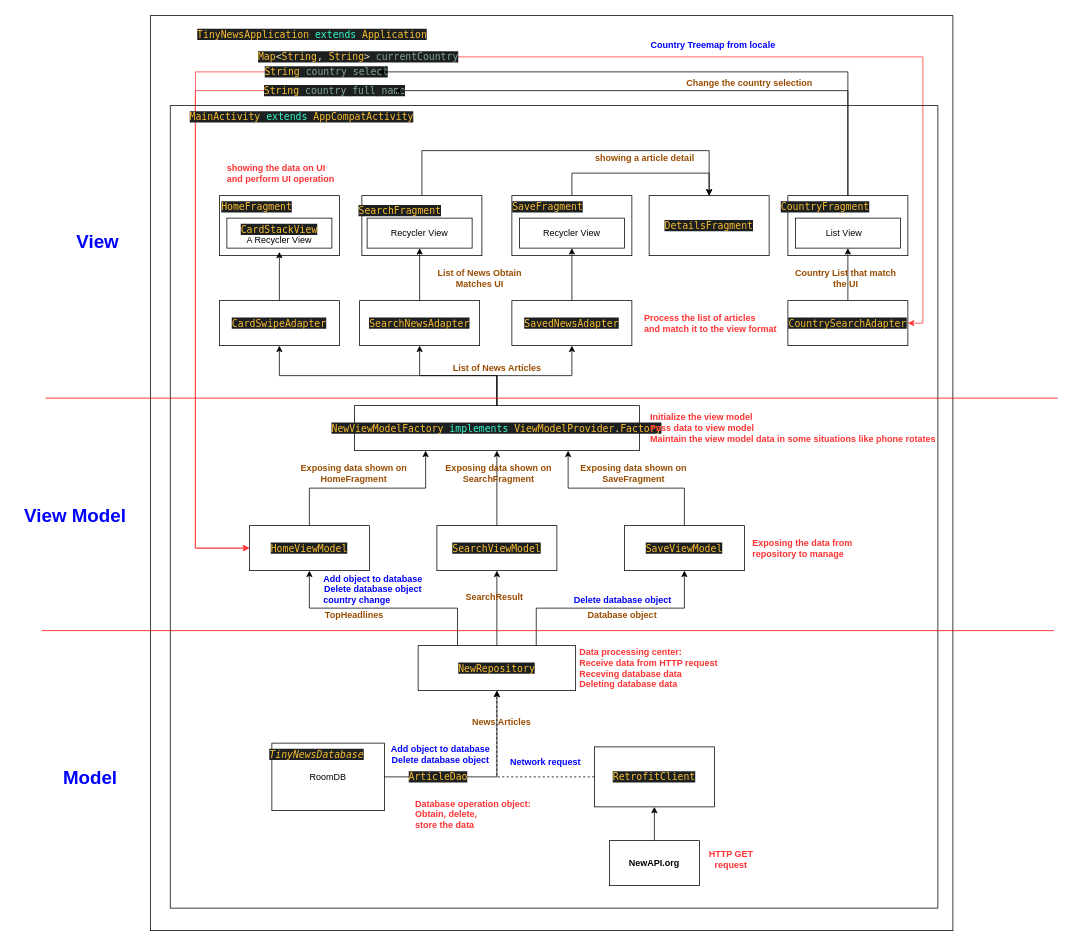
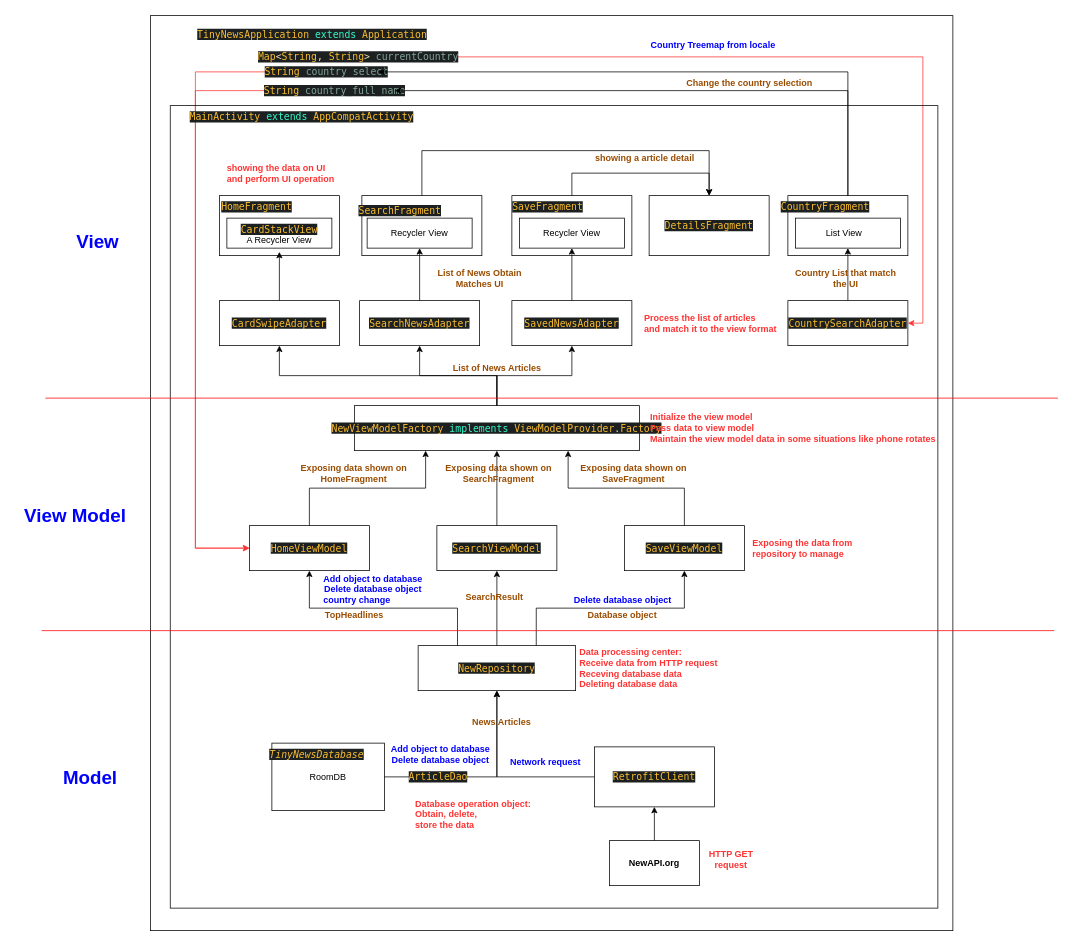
edge "RetrofitClient" -> "NewRepository": style dashed -> solid
